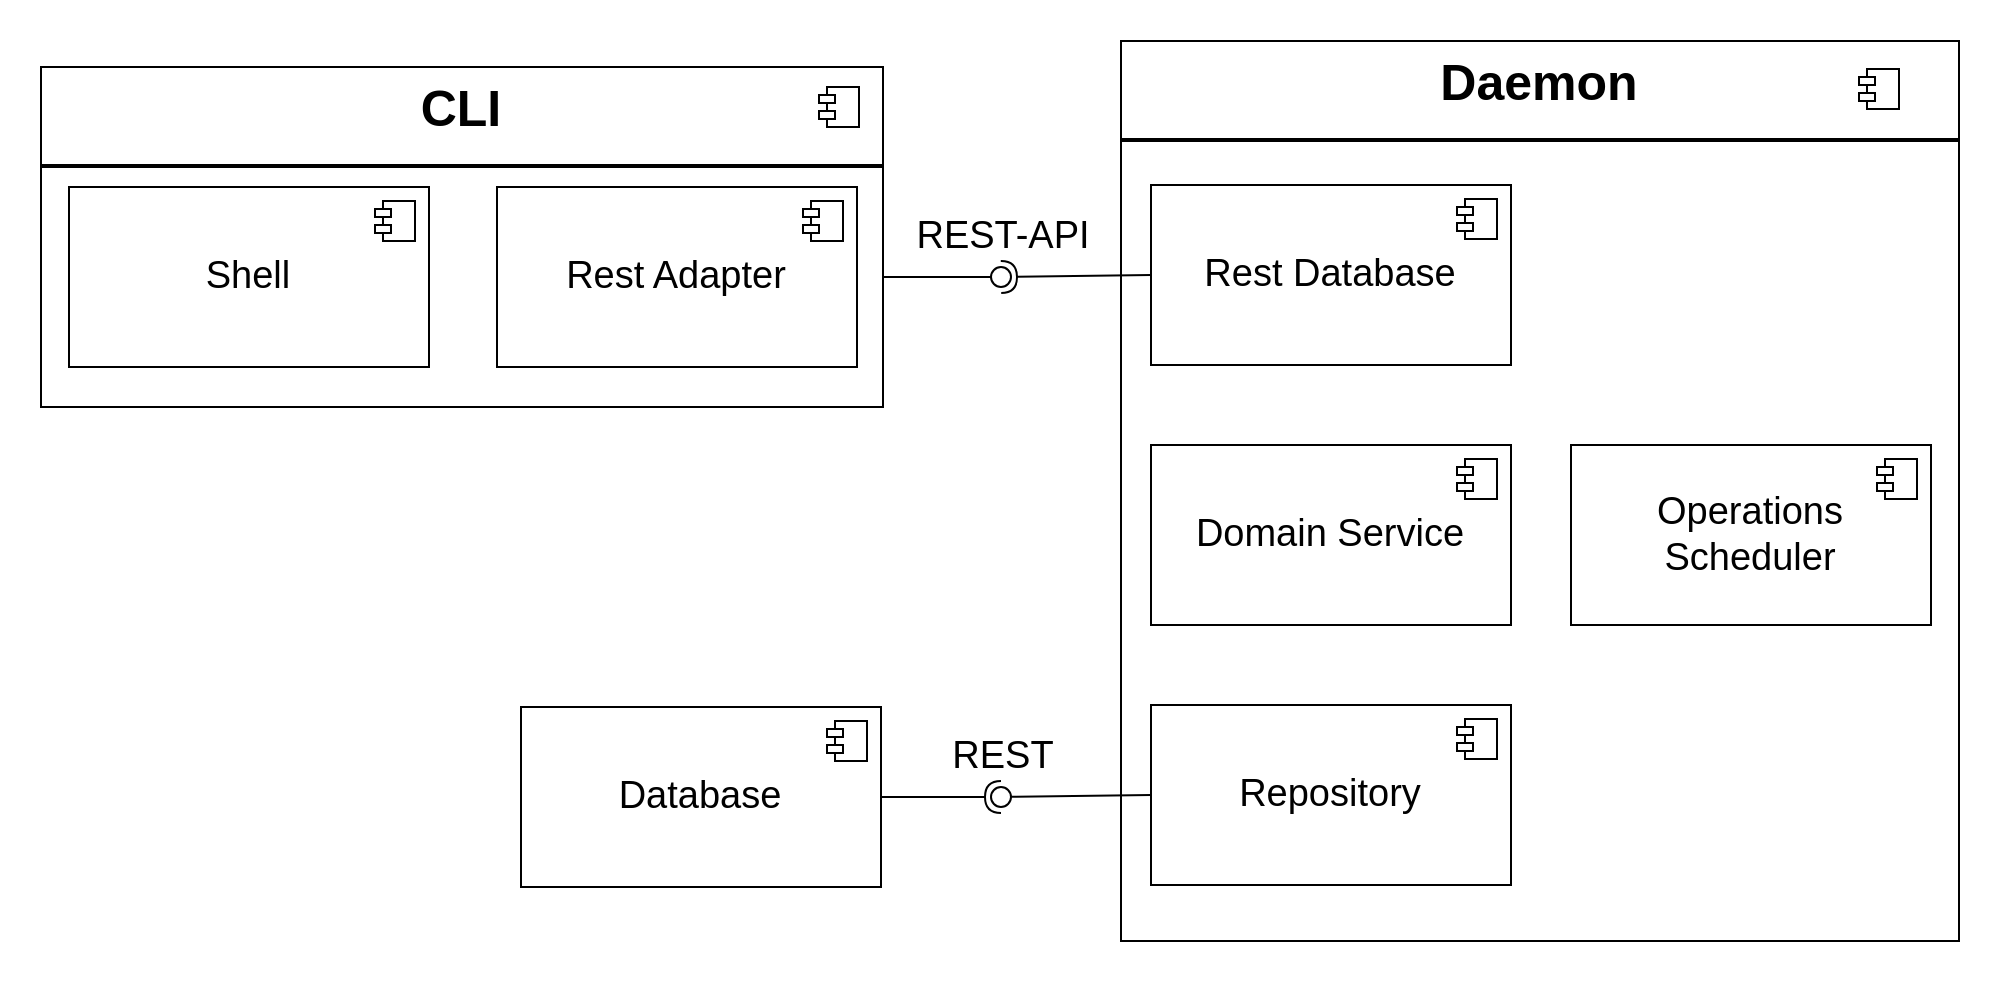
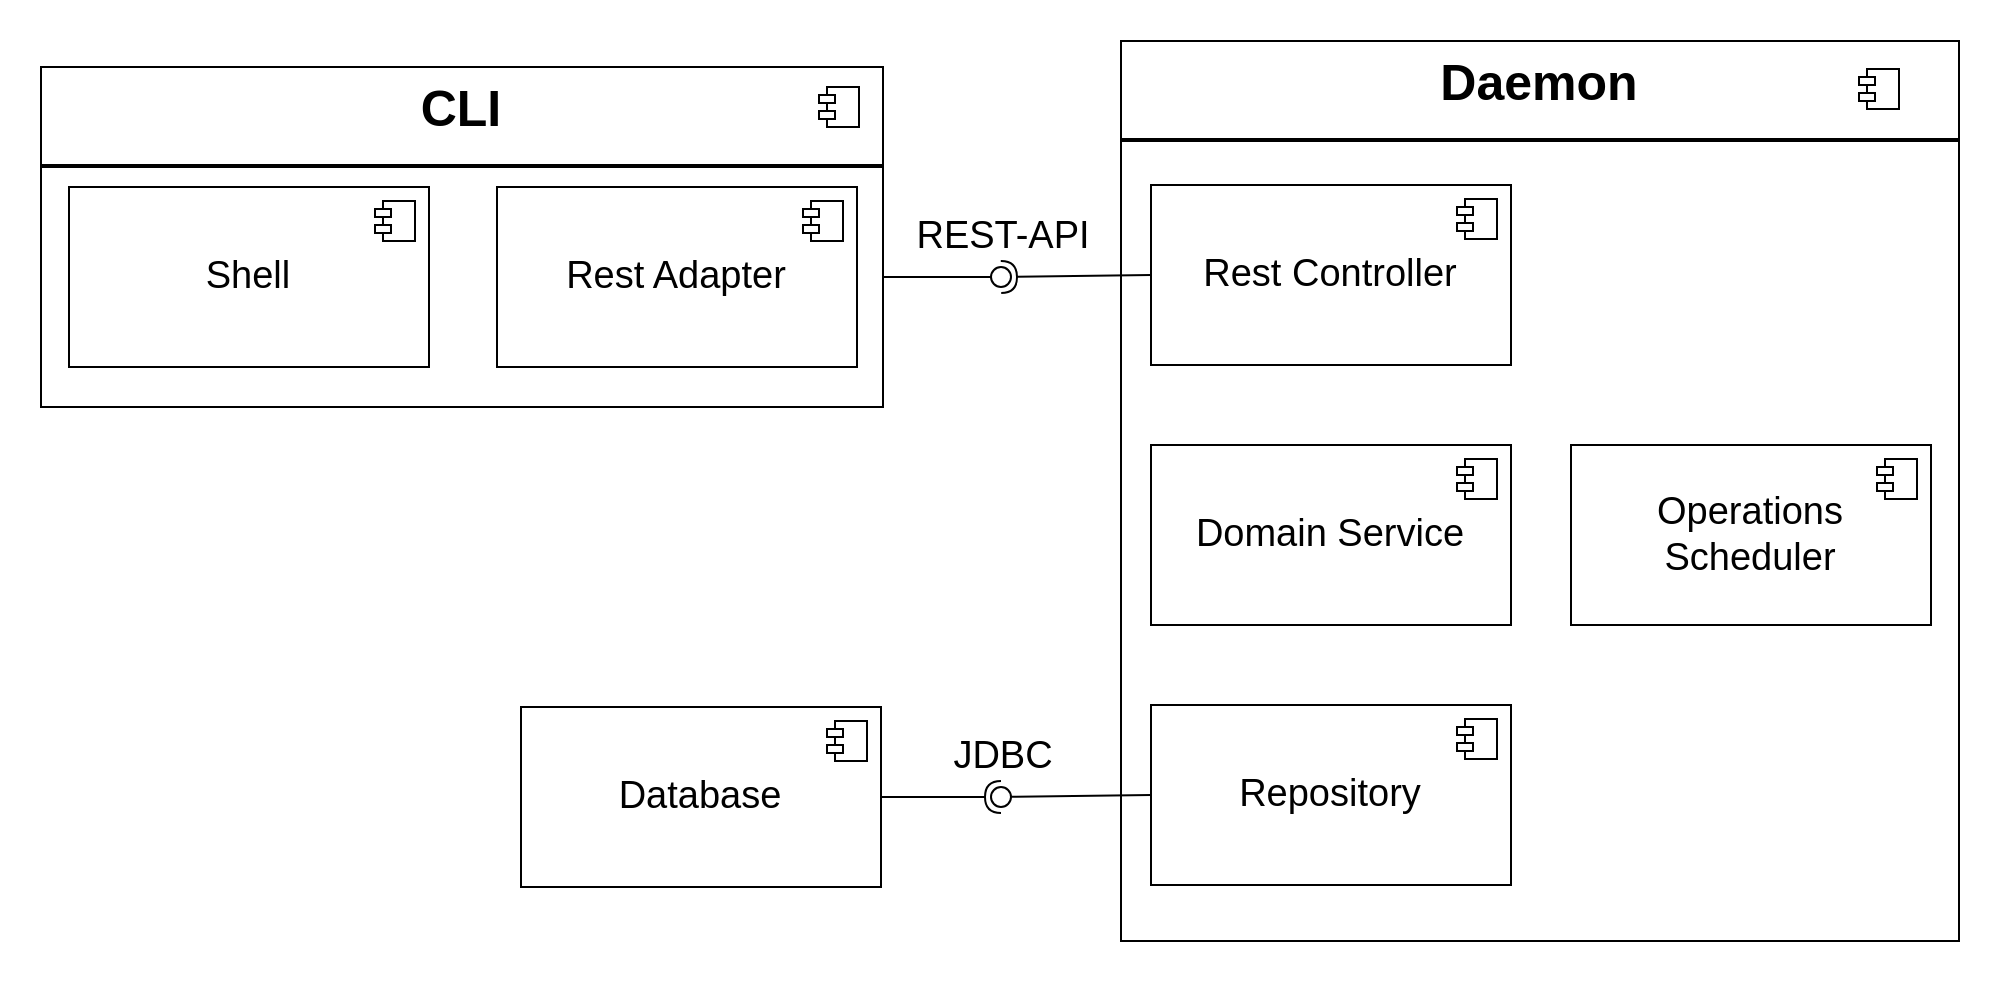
node "Rest Database": label "Rest Database" -> "Rest Controller"
node "REST": label "REST" -> "JDBC"
